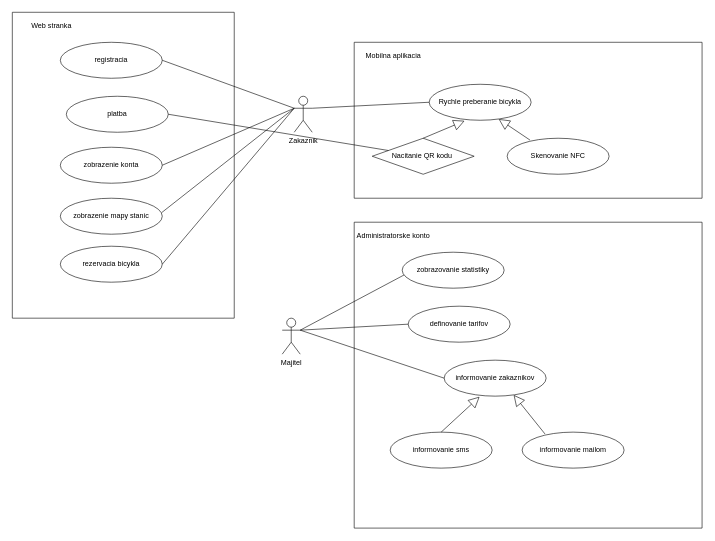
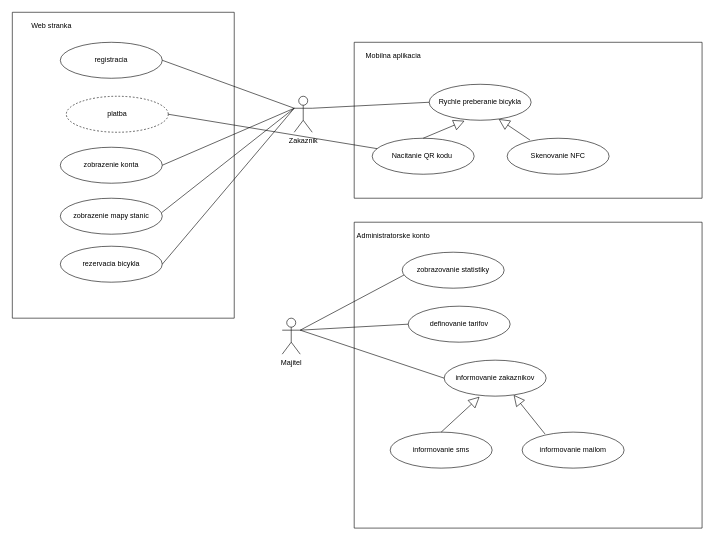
node "platba": style solid -> dashed
node "Nacitanie QR kodu": shape diamond -> ellipse
